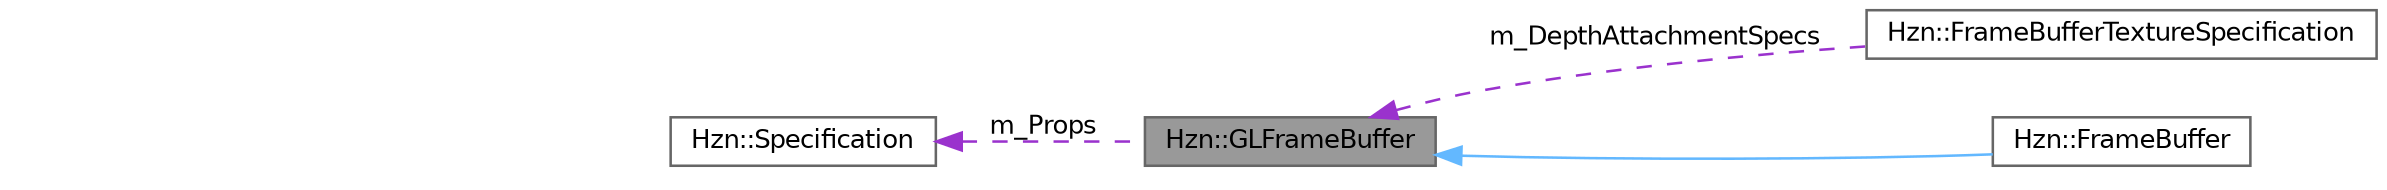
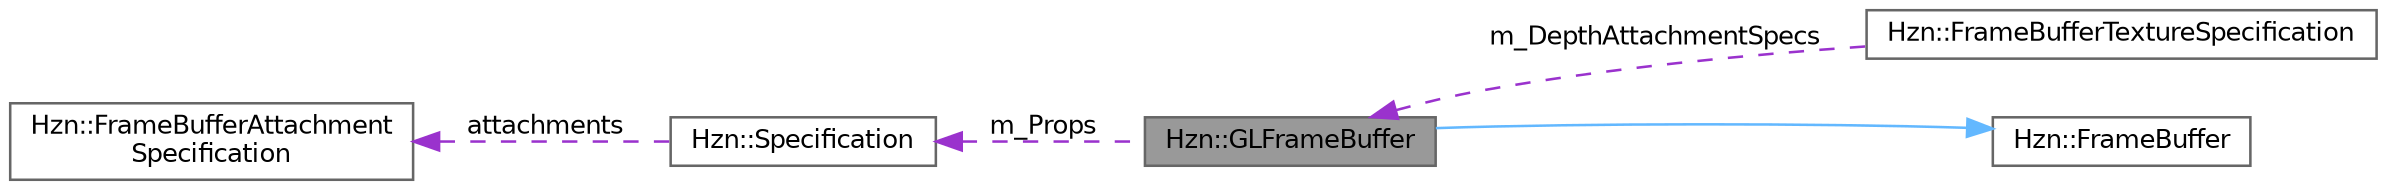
node "Hzn::FrameBufferAttachment Specification": added
edge "Hzn::FrameBuffer" -> "Hzn::GLFrameBuffer": reversed
